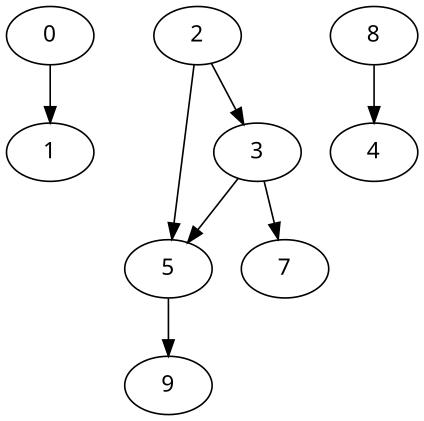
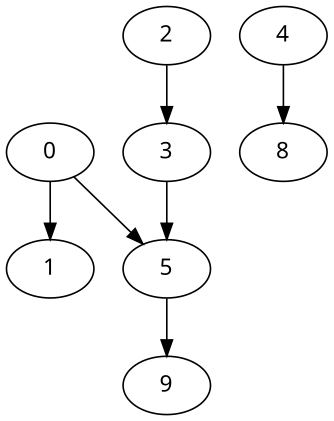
edge "8" -> "4": reversed
edge "2" -> "5": now "0" -> "5"
node "7": removed
